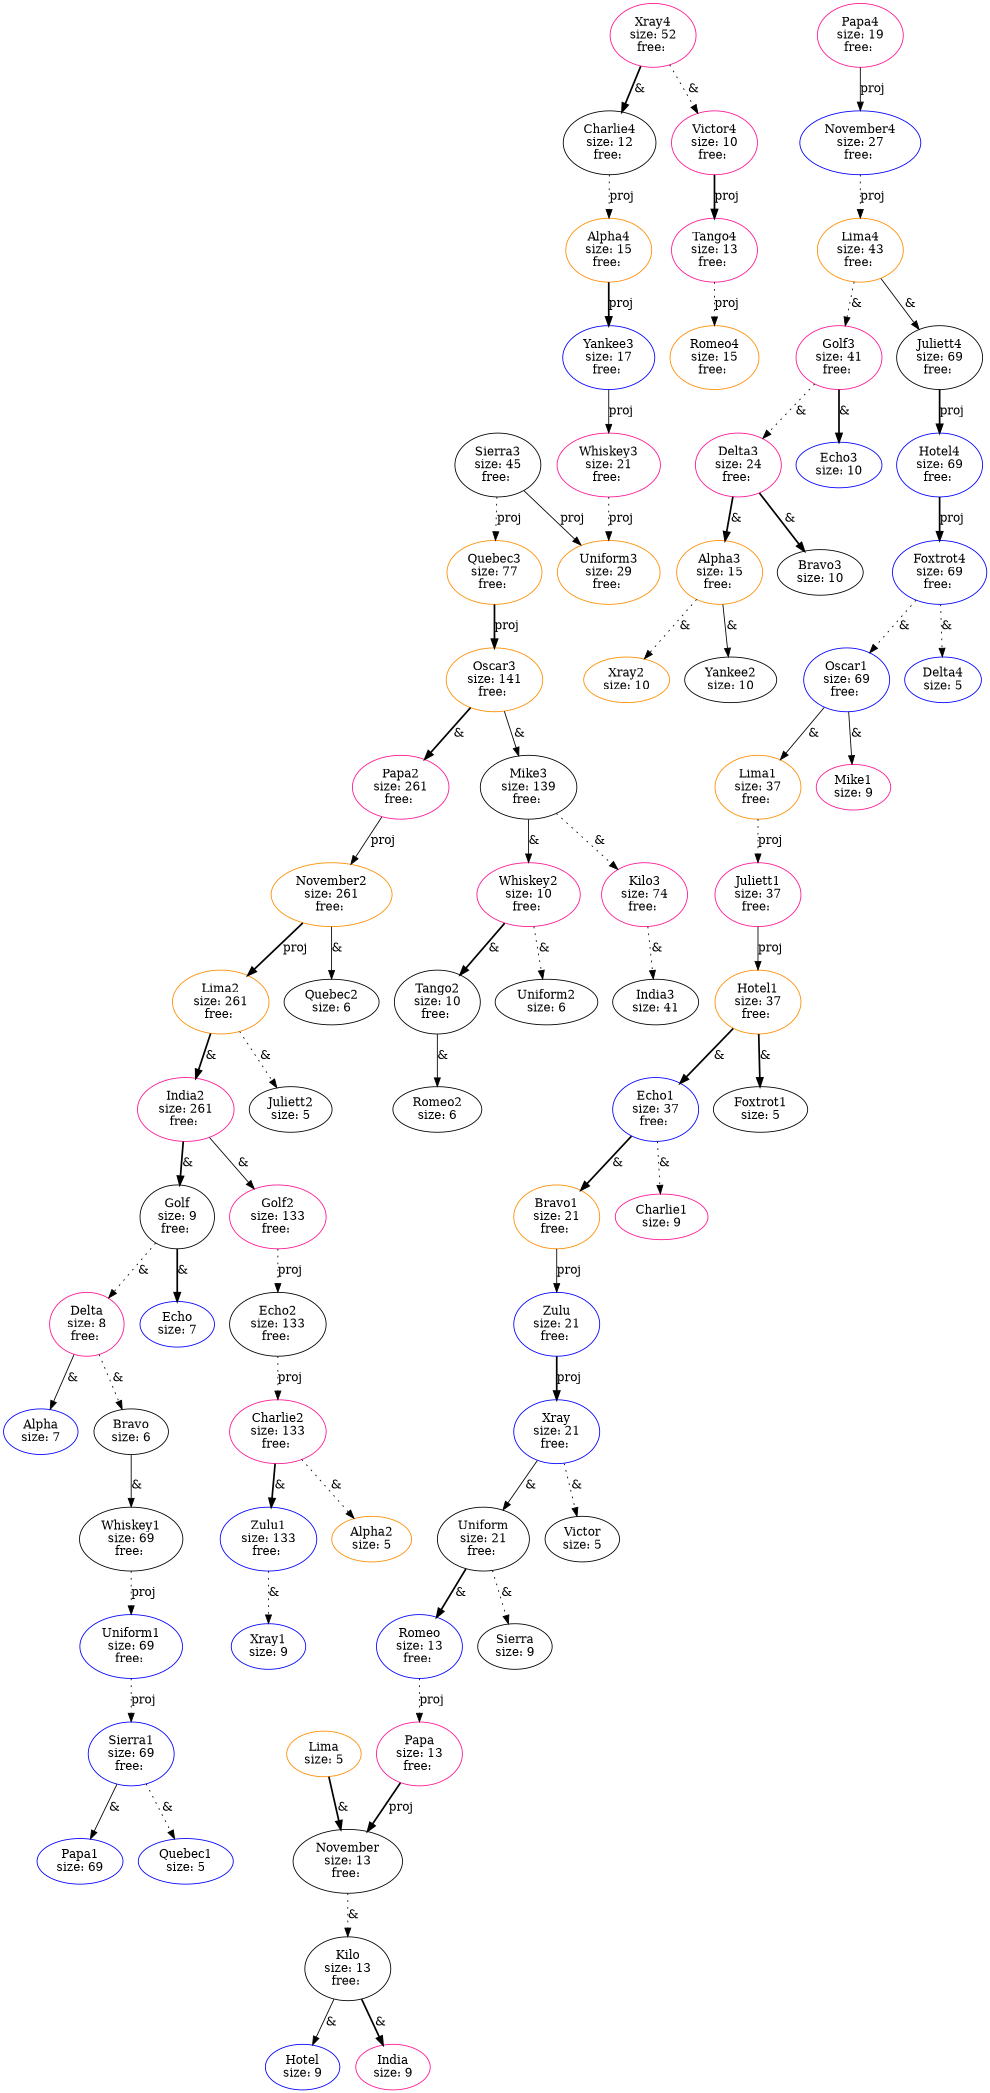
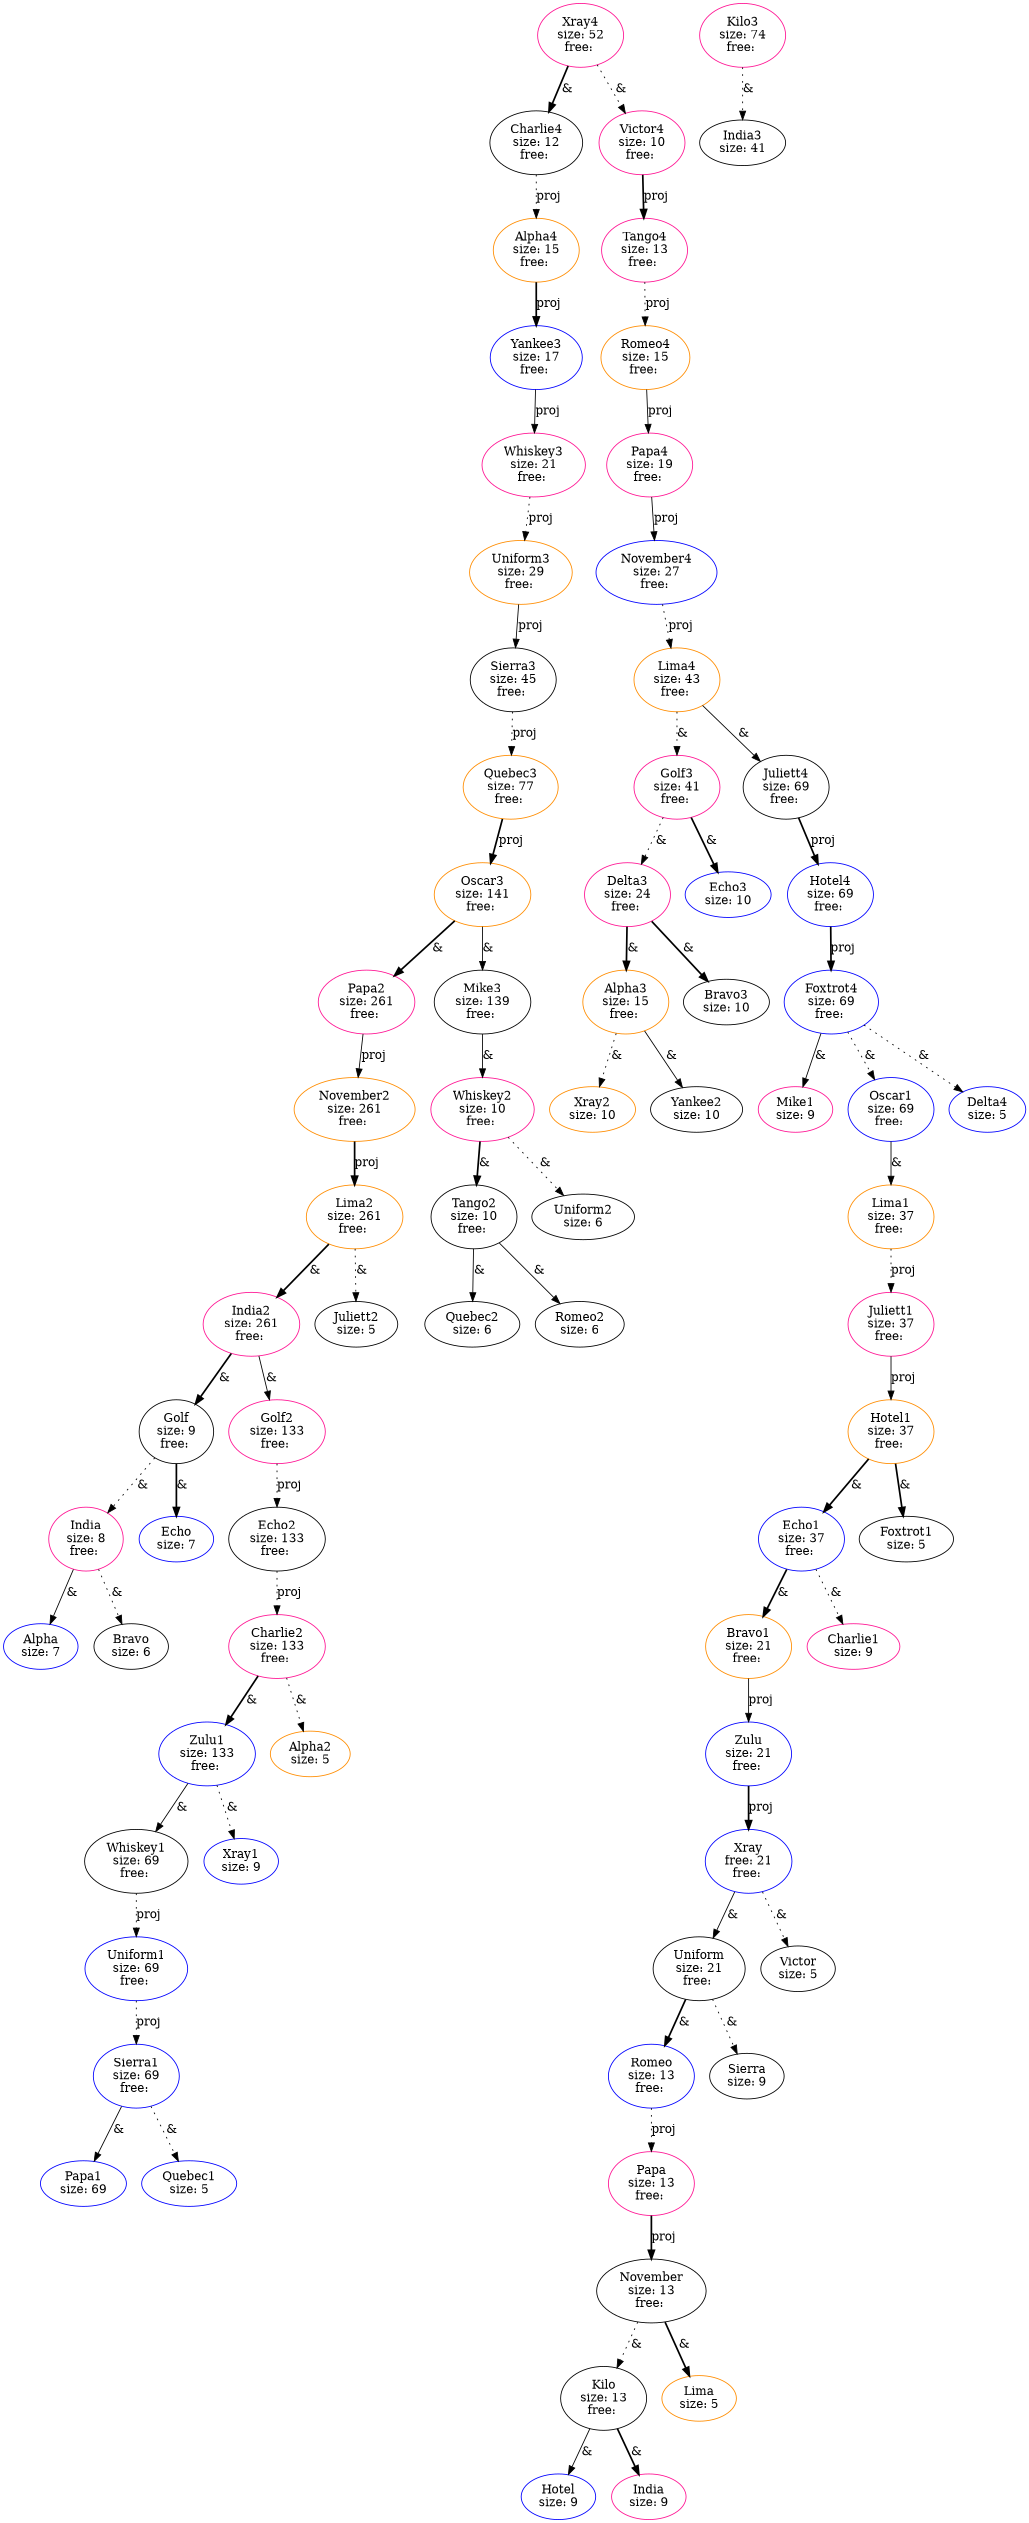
edge "Romeo4 size: 15 free:" -> "Papa4 size: 19 free:": added, label "proj"
edge "Sierra3 size: 45 free:" -> "Uniform3 size: 29 free:": reversed
edge "Oscar1 size: 69 free:" -> "Mike1 size: 9": now "Foxtrot4 size: 69 free:" -> "Mike1 size: 9"
edge "Mike3 size: 139 free:" -> "Kilo3 size: 74 free:": removed, label "&"
edge "November2 size: 261 free:" -> "Quebec2 size: 6": now "Tango2 size: 10 free:" -> "Quebec2 size: 6"
node "Delta size: 8 free:": label "Delta size: 8 free:" -> "India size: 8 free:"
node "Xray size: 21 free:": label "Xray size: 21 free:" -> "Xray free: 21 free:"
edge "Bravo size: 6" -> "Whiskey1 size: 69 free:": now "Zulu1 size: 133 free:" -> "Whiskey1 size: 69 free:"
edge "Lima size: 5" -> "November size: 13 free:": reversed
